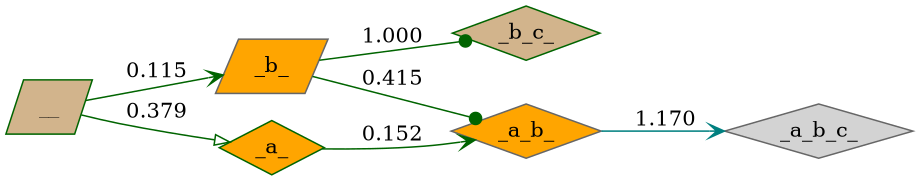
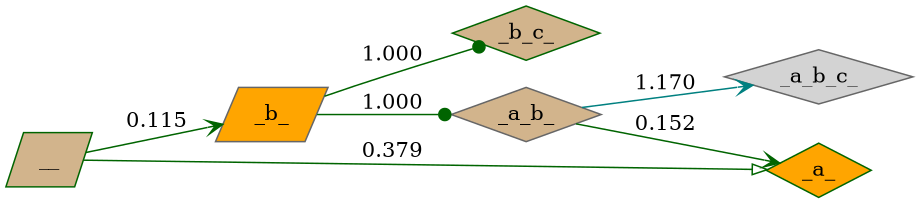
edge "_b_" -> "_a_b_": label " 0.415" -> " 1.000"
node "_a_b_": fillcolor orange -> tan
edge "_a_" -> "_a_b_": reversed
